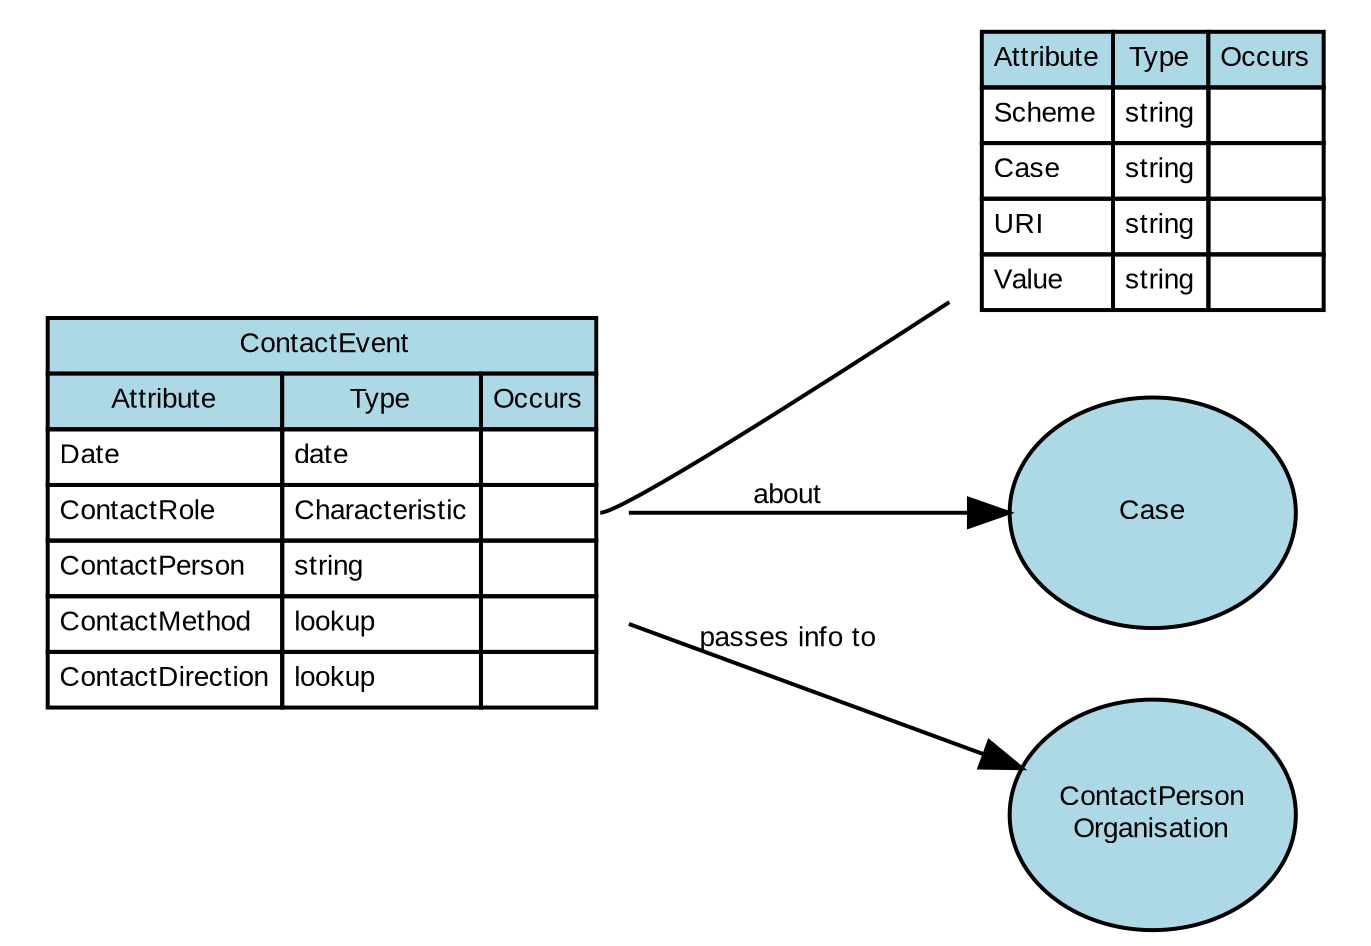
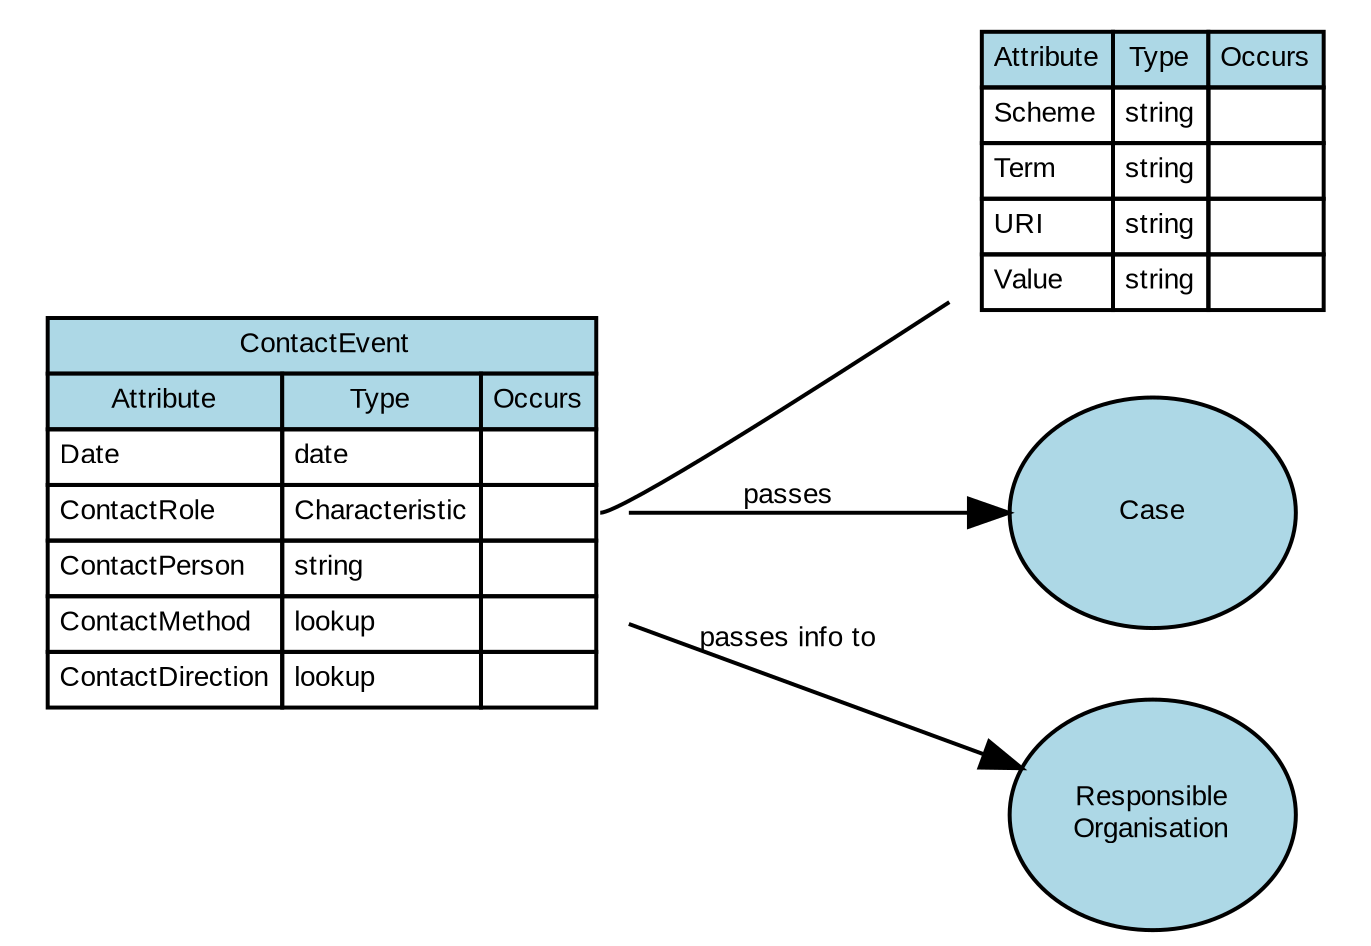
node "Attribute": text "Case" -> "Term"
edge "ContactEvent" -> "Case": label "about" -> "passes"
node "ContactPerson Organisation": label "ContactPerson Organisation" -> "Responsible Organisation"
